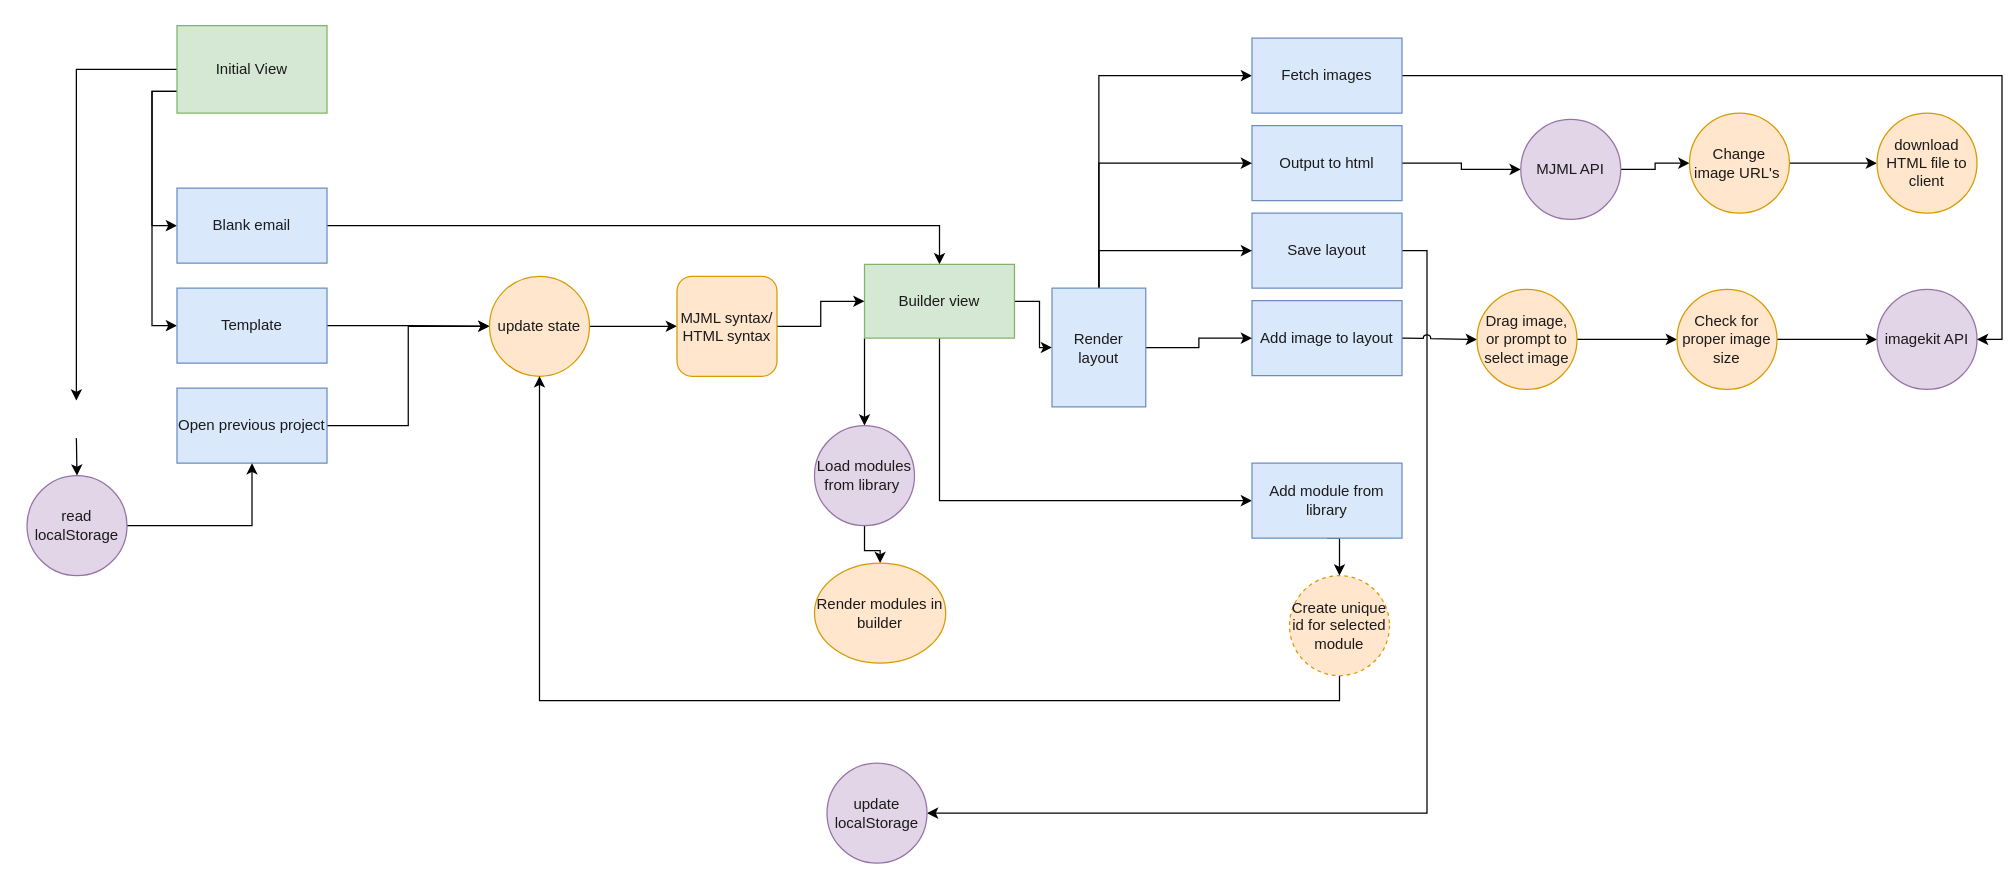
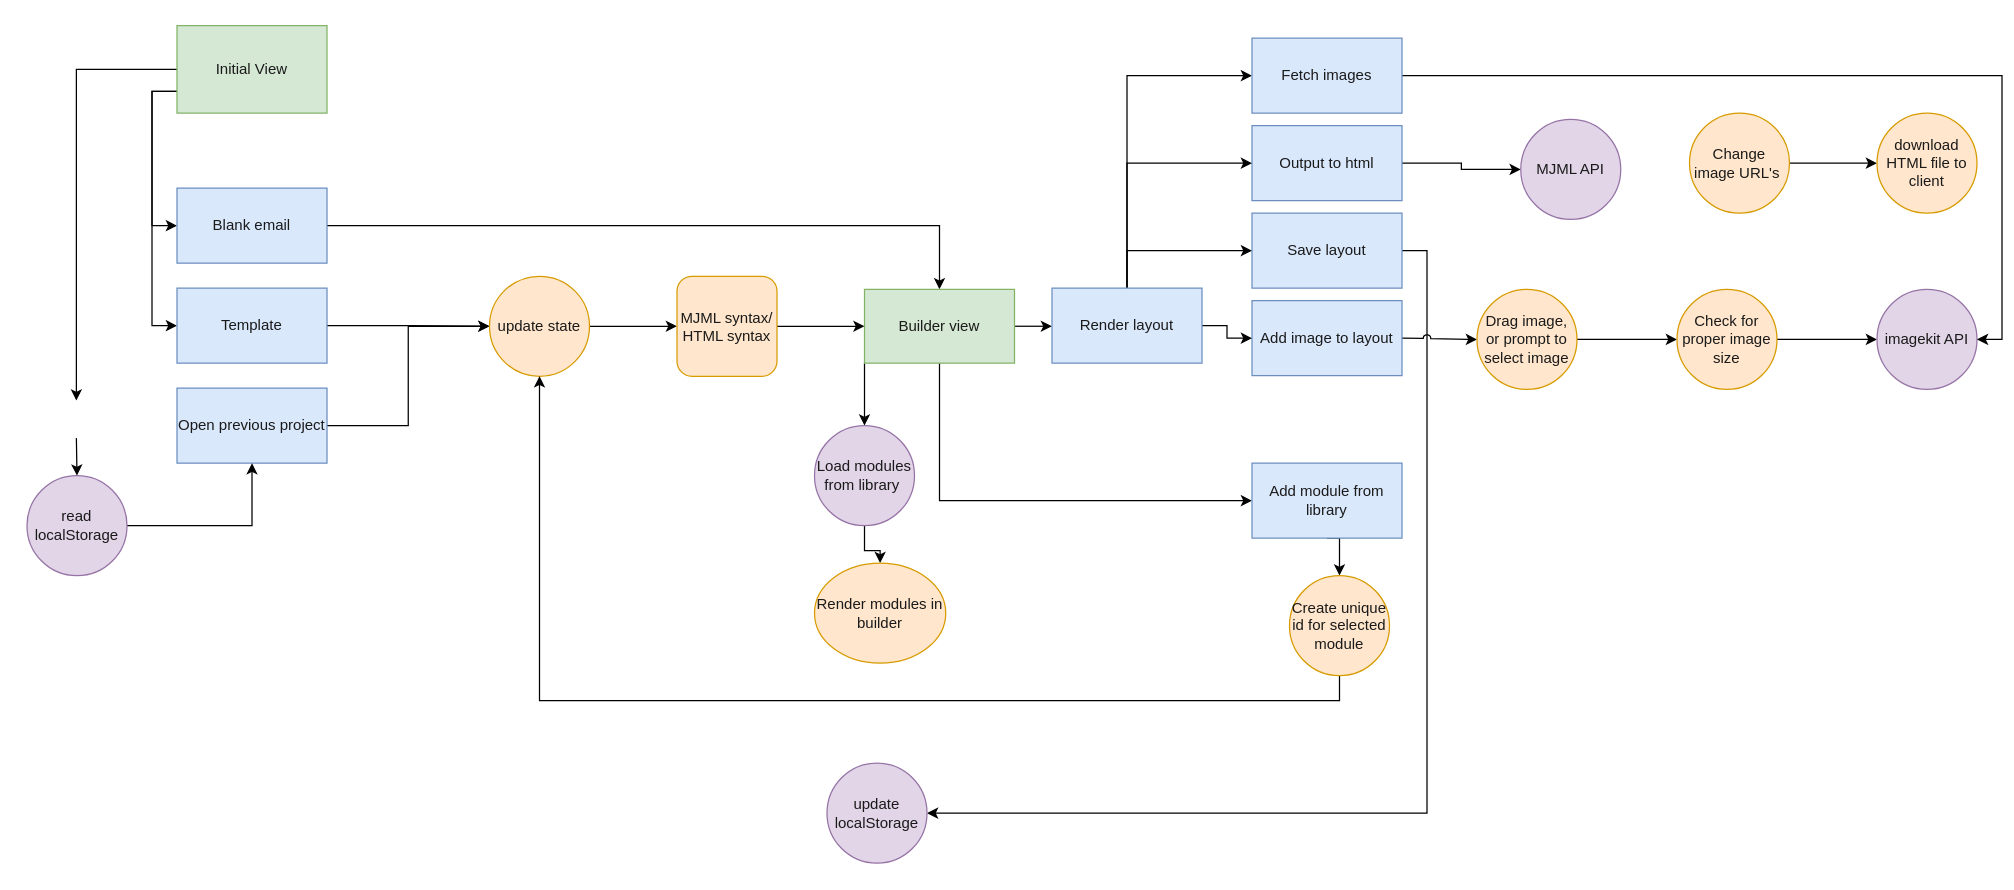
edge "MJML API" -> "Change image URL's": removed
node "Builder view": moved (939, 301) -> (939, 326)
node "Render layout": size 94x119 -> 150x75
node "Create unique id for selected module": style dashed -> solid
